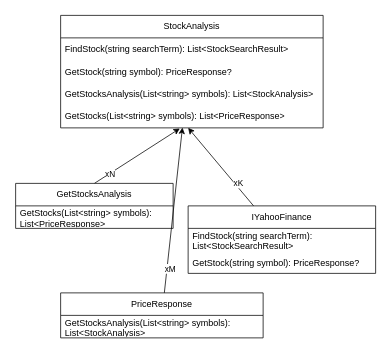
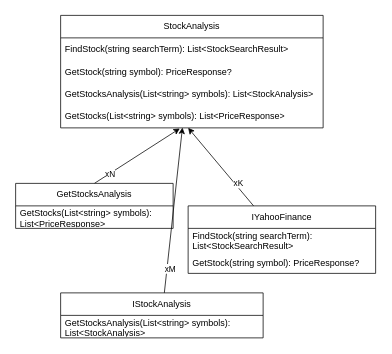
node "PriceResponse": label "PriceResponse" -> "IStockAnalysis"
